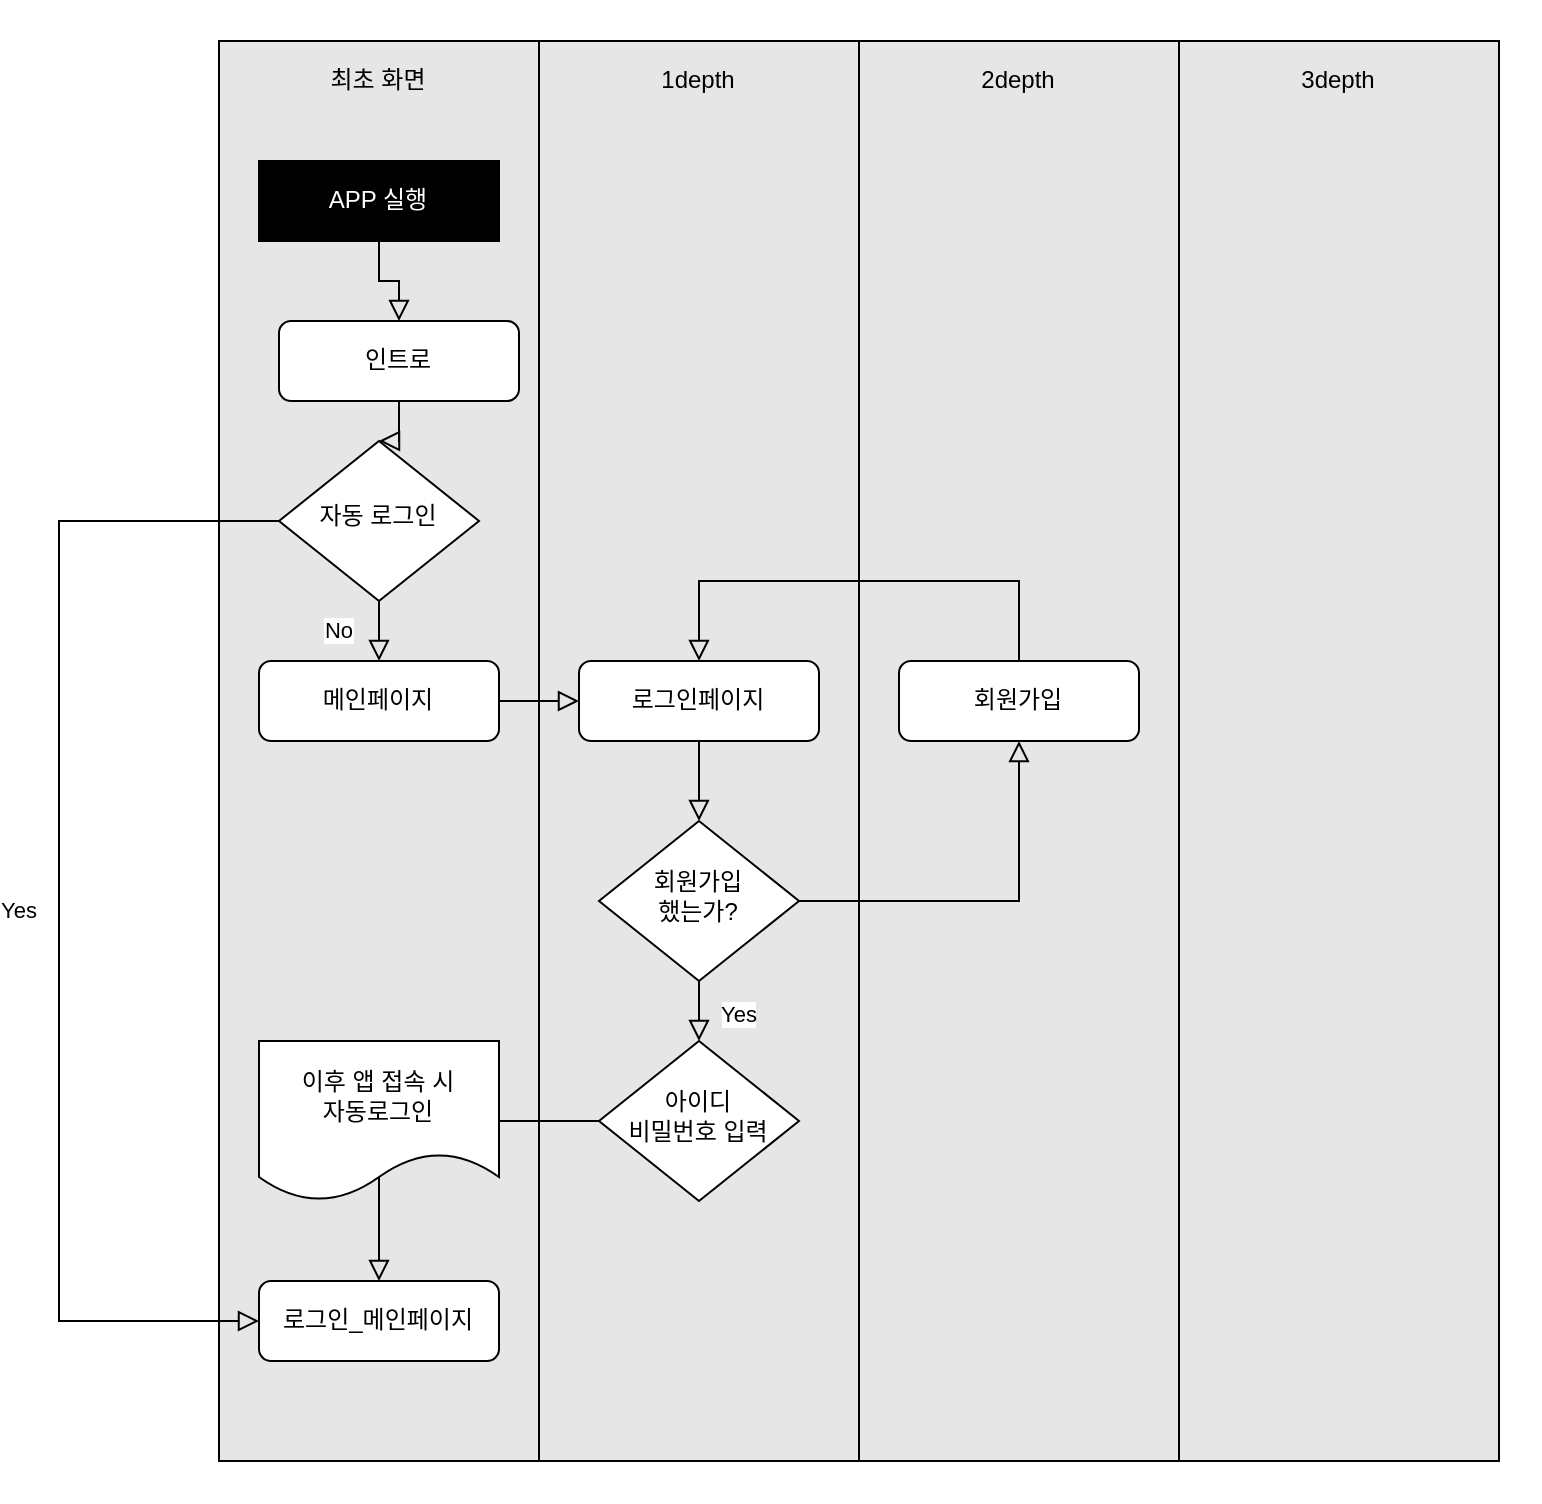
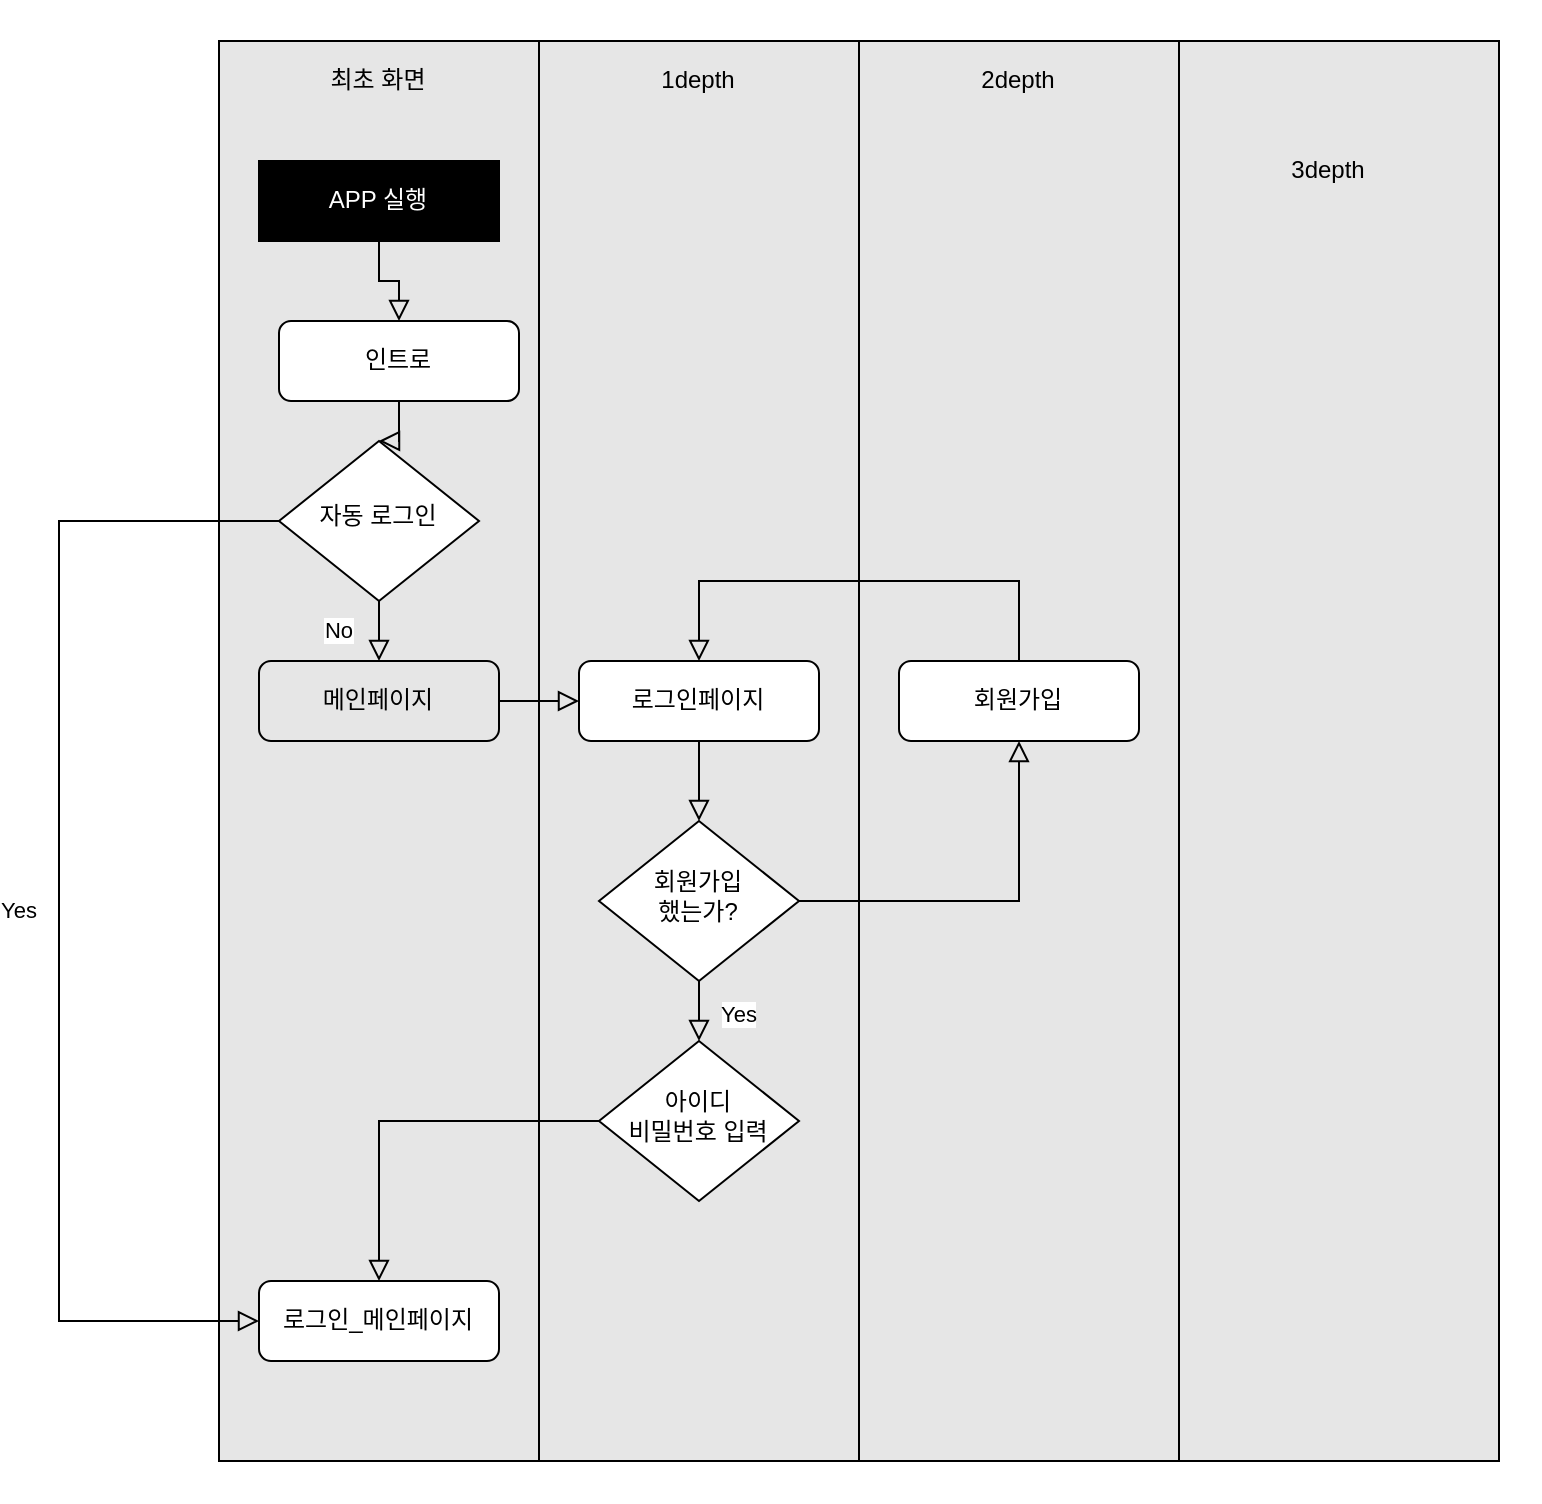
node "3depth": moved (1339, 81) -> (1329, 171)
node "메인페이지": fillcolor #ffffff -> #e6e6e6
node "이후 앱 접속 시 자동로그인": removed
